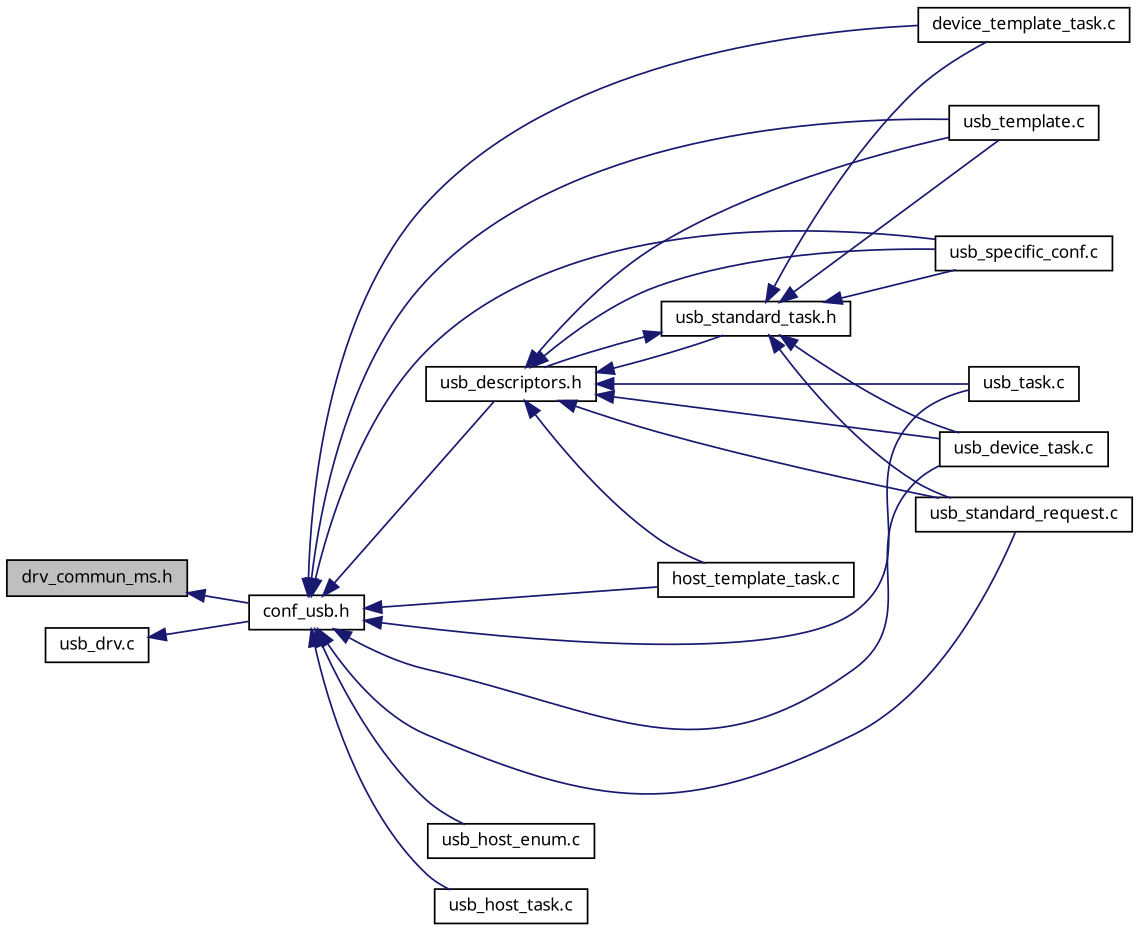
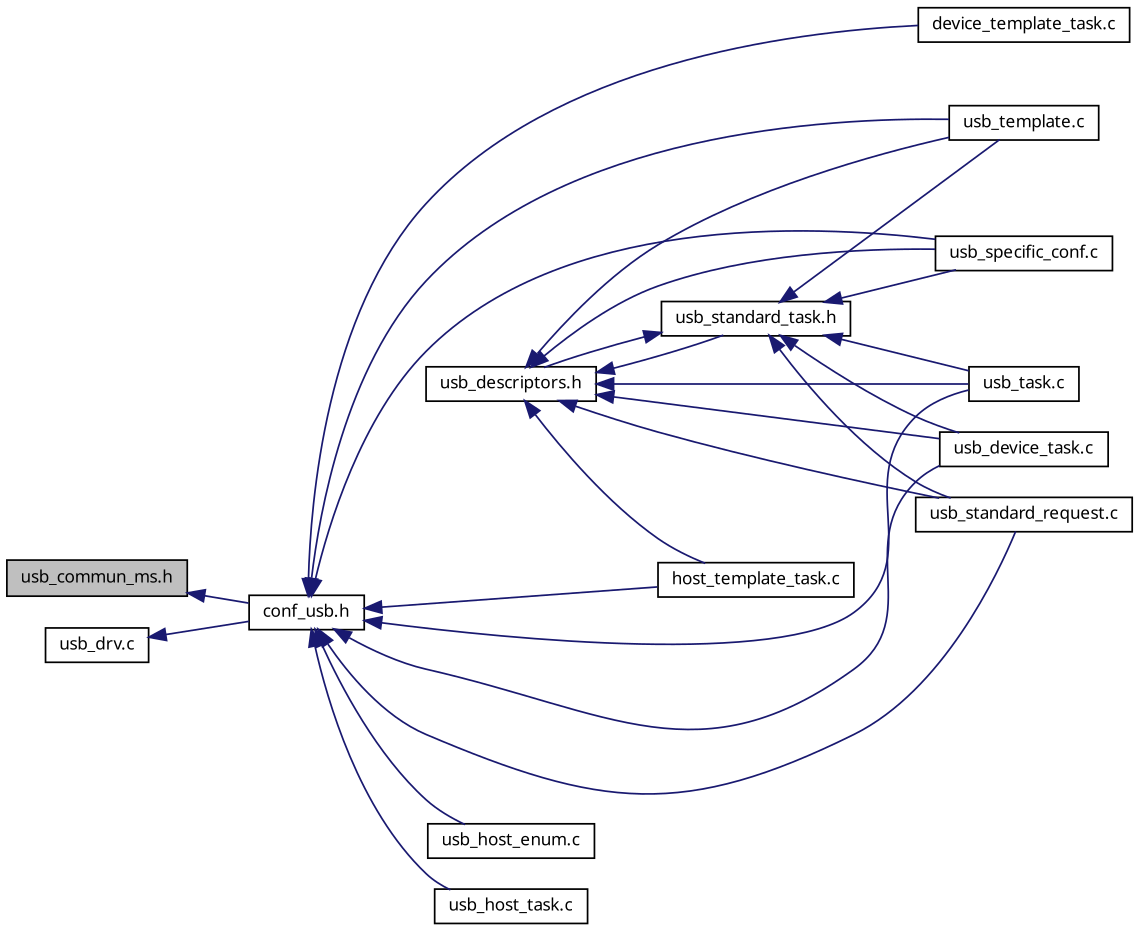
edge "device_template_task.c" -> "usb_standard_task.h": now "usb_task.c" -> "usb_standard_task.h"
edge "usb_descriptors.h" -> "conf_usb.h": removed
node "drv_commun_ms.h": label "drv_commun_ms.h" -> "usb_commun_ms.h"
